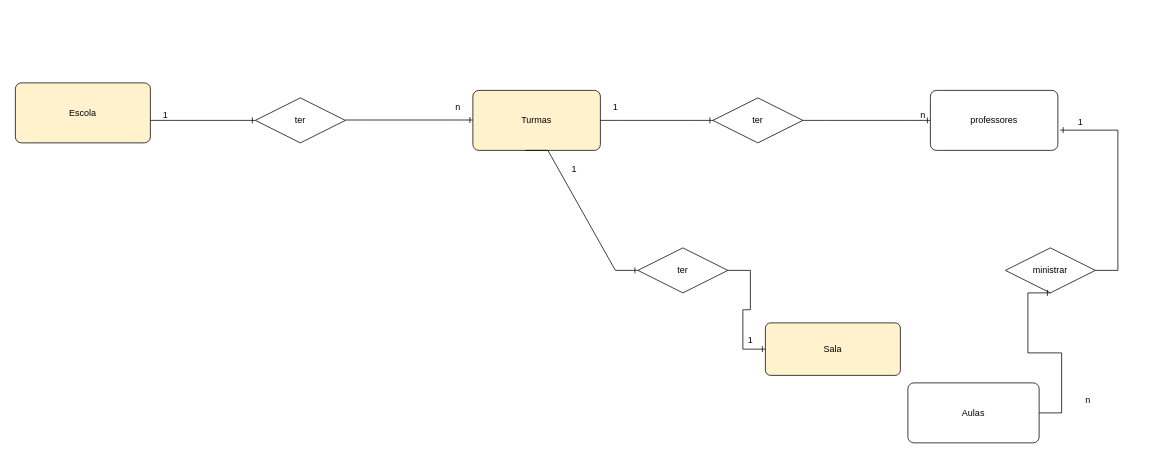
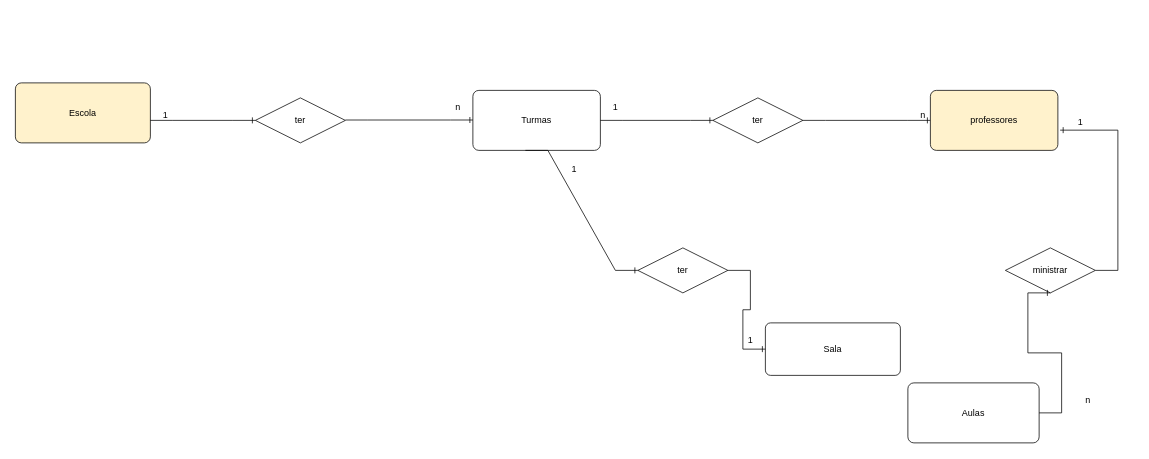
node "Turmas": fillcolor #fff2cc -> #ffffff
node "professores": fillcolor #ffffff -> #fff2cc
node "Sala": fillcolor #fff2cc -> #ffffff
